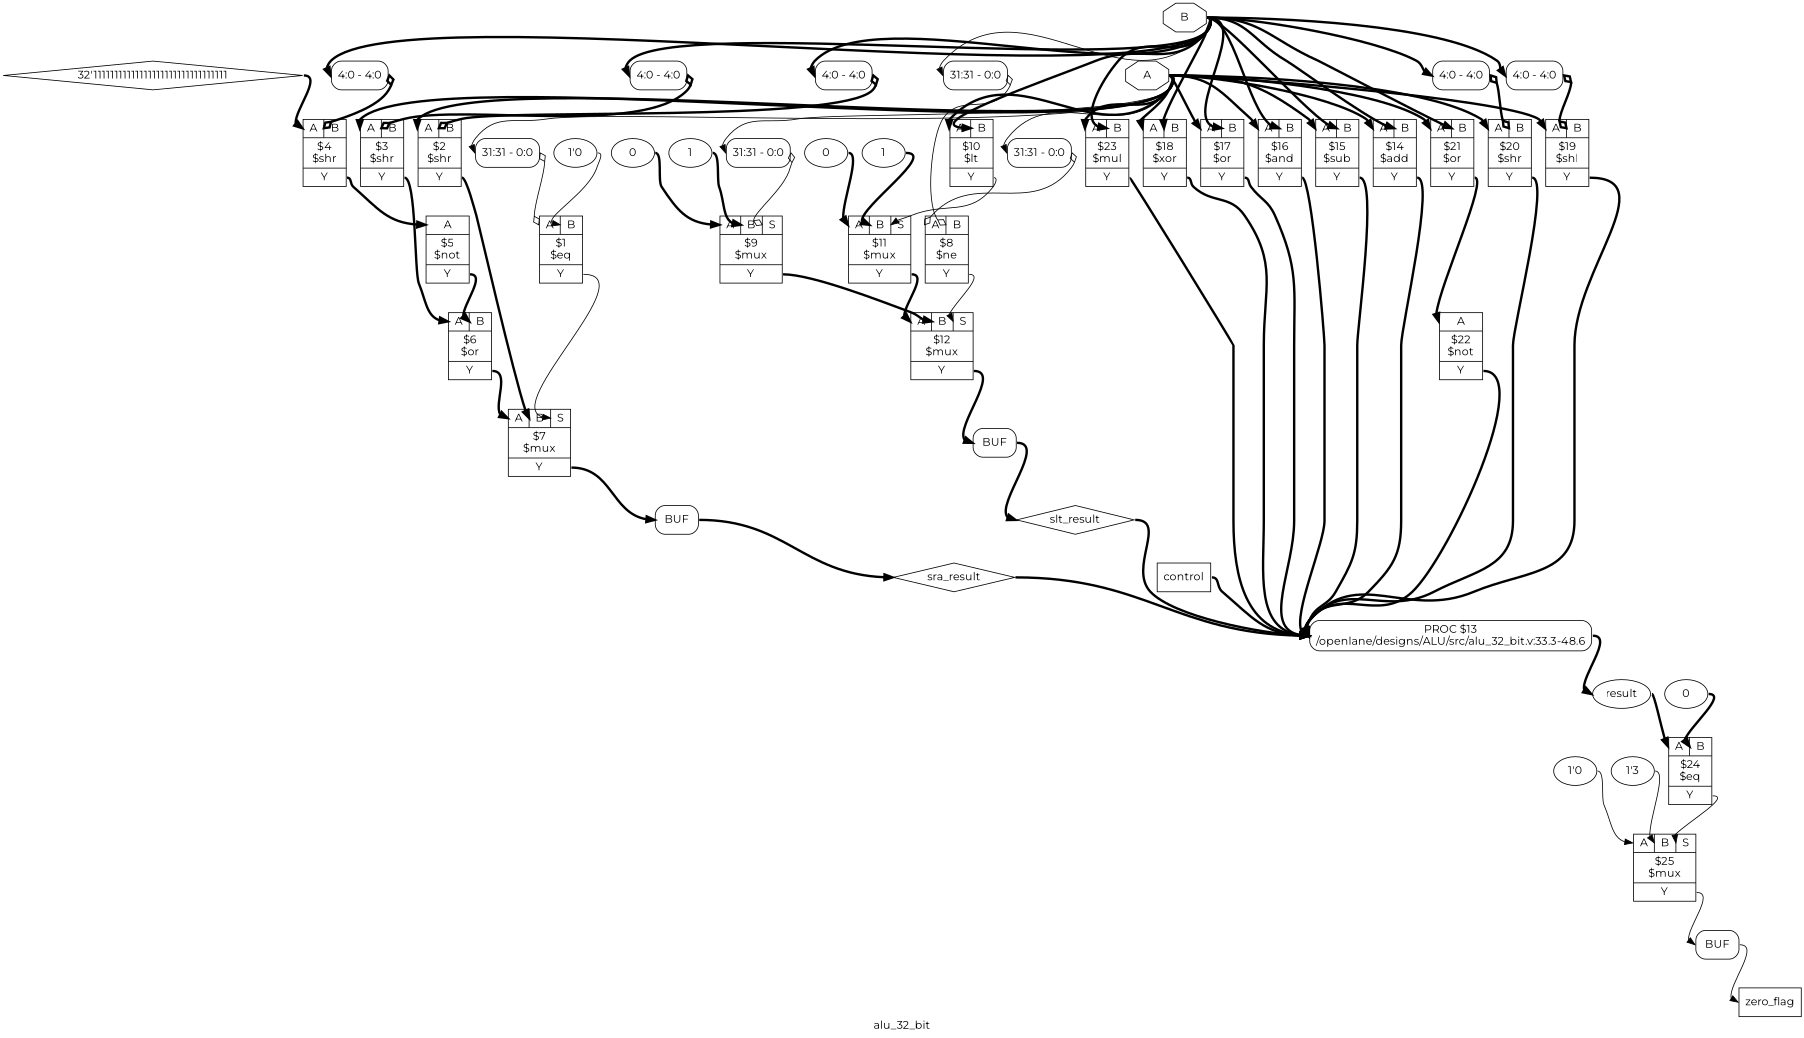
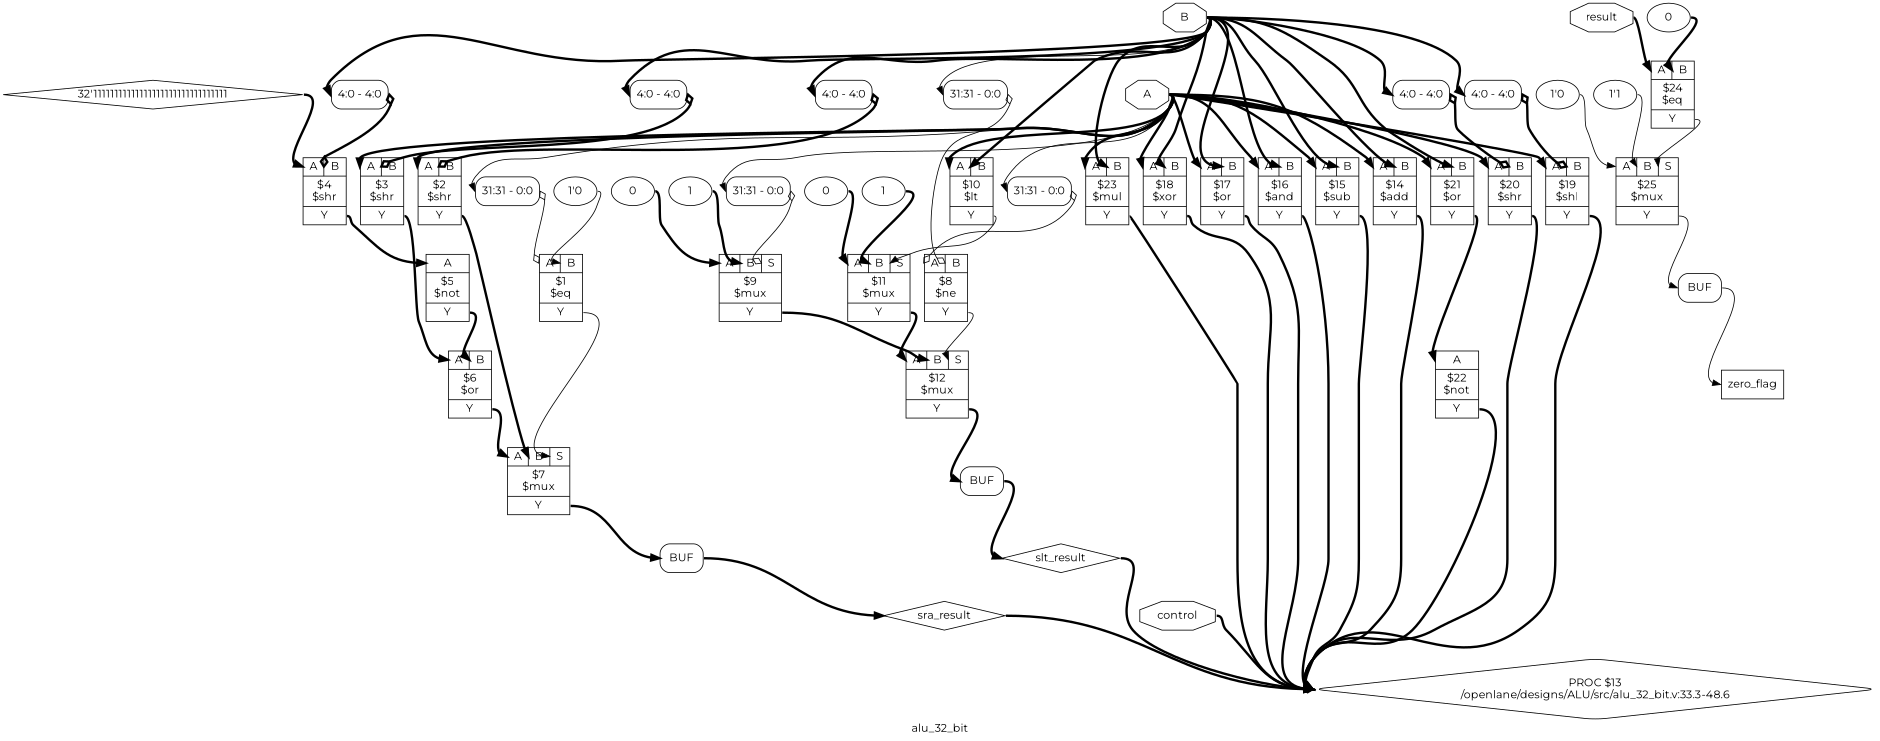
node "control": shape box -> octagon
edge "control" -> "PROC $13 /openlane/designs/ALU/src/alu_32_bit.v:33.3-48.6": arrowhead normal -> odiamond
node "PROC $13 /openlane/designs/ALU/src/alu_32_bit.v:33.3-48.6": shape box -> diamond
edge "PROC $13 /openlane/designs/ALU/src/alu_32_bit.v:33.3-48.6" -> "result": removed
node "result": shape ellipse -> octagon
node "1'3": label "1'3" -> "1'1"
